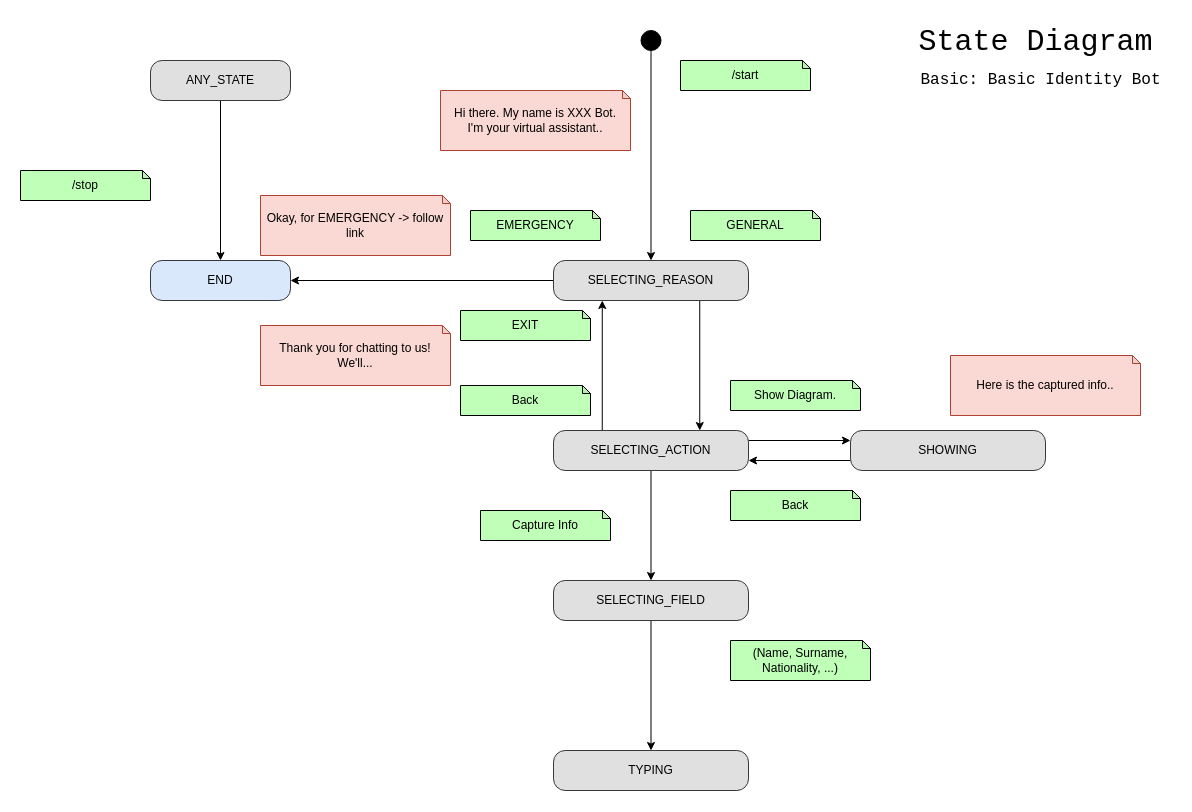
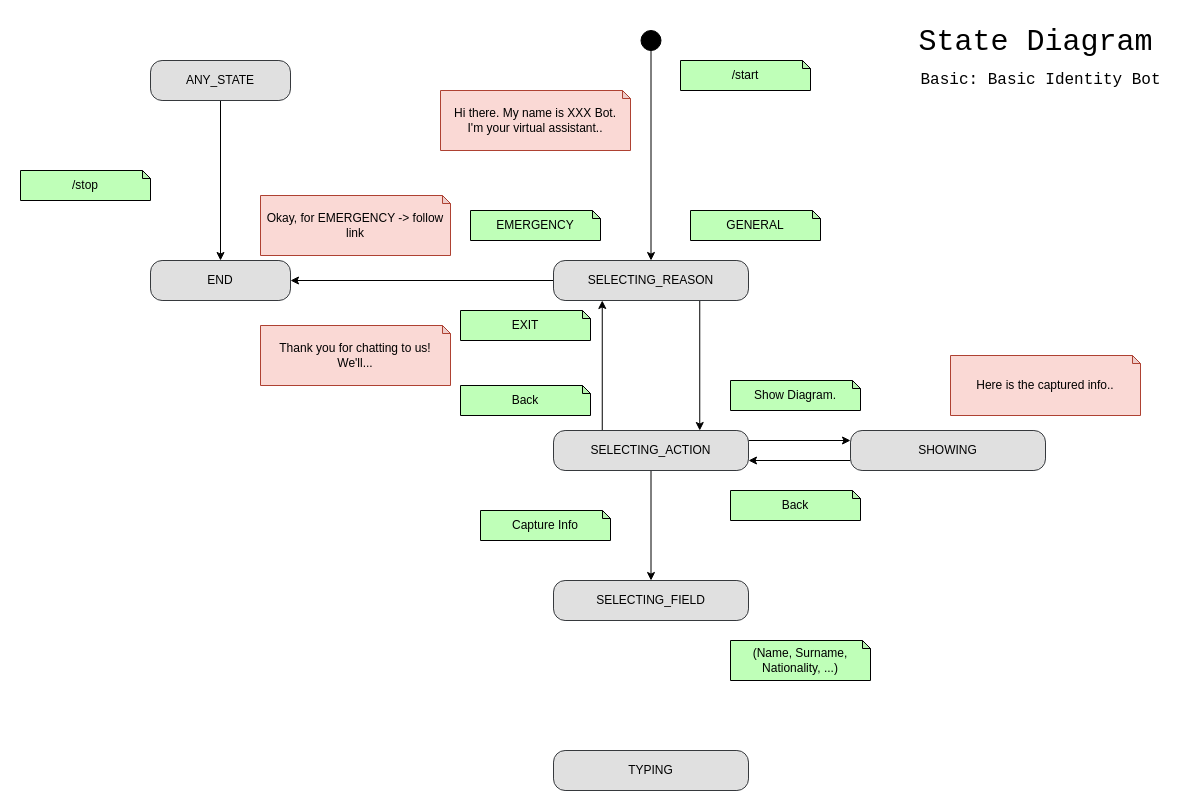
node "END": fillcolor #dae8fc -> #e0e0e0
edge "SELECTING_FIELD" -> "TYPING": removed
